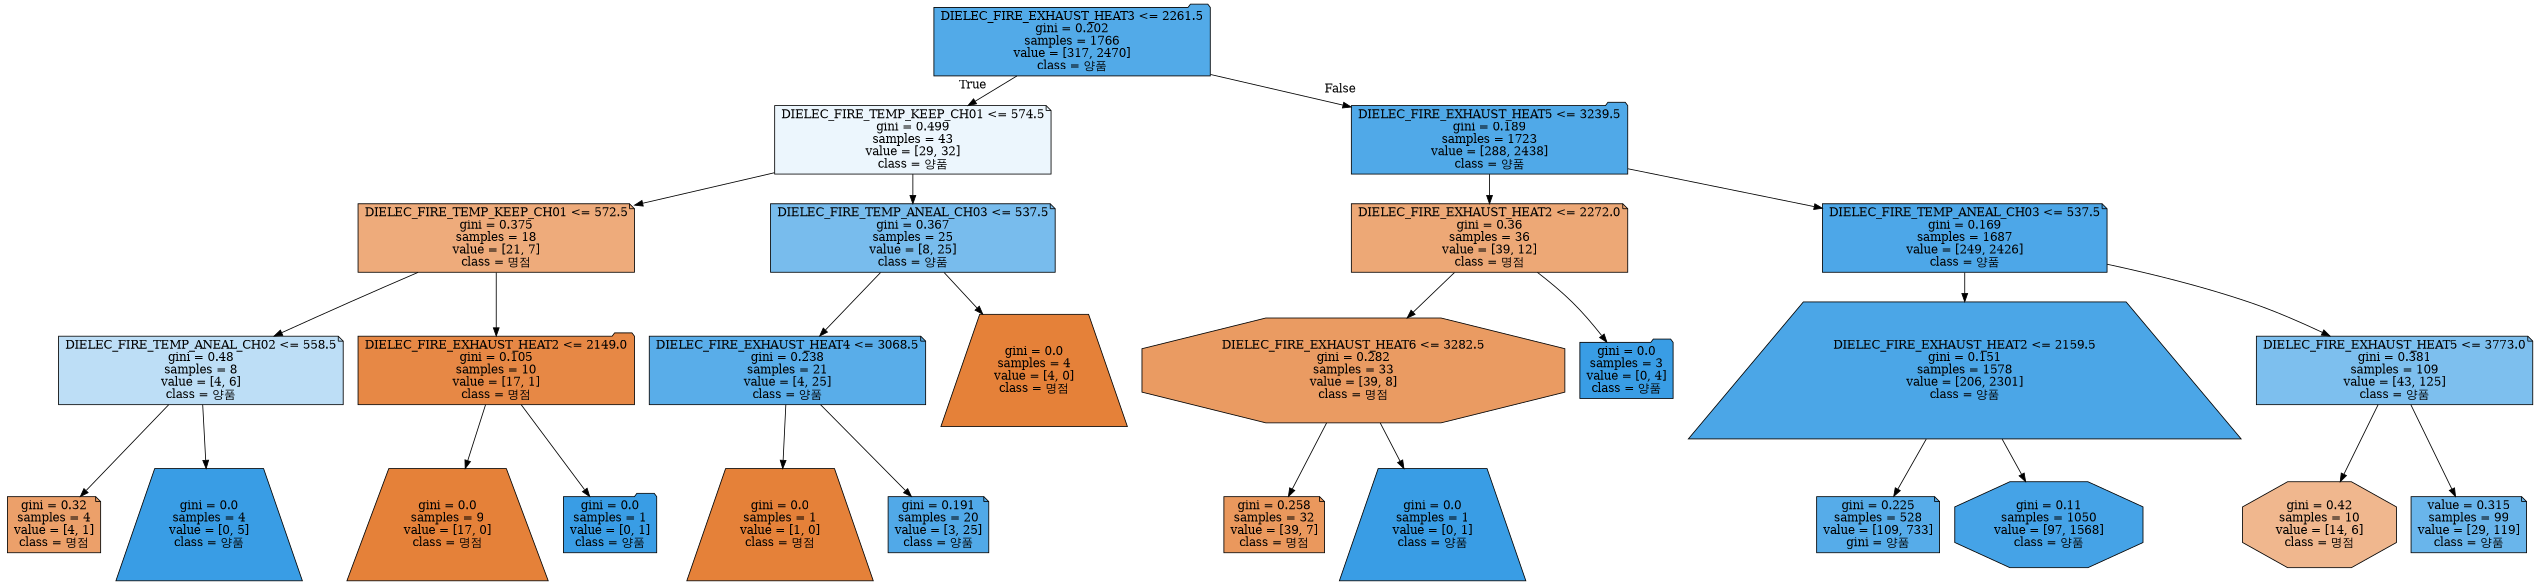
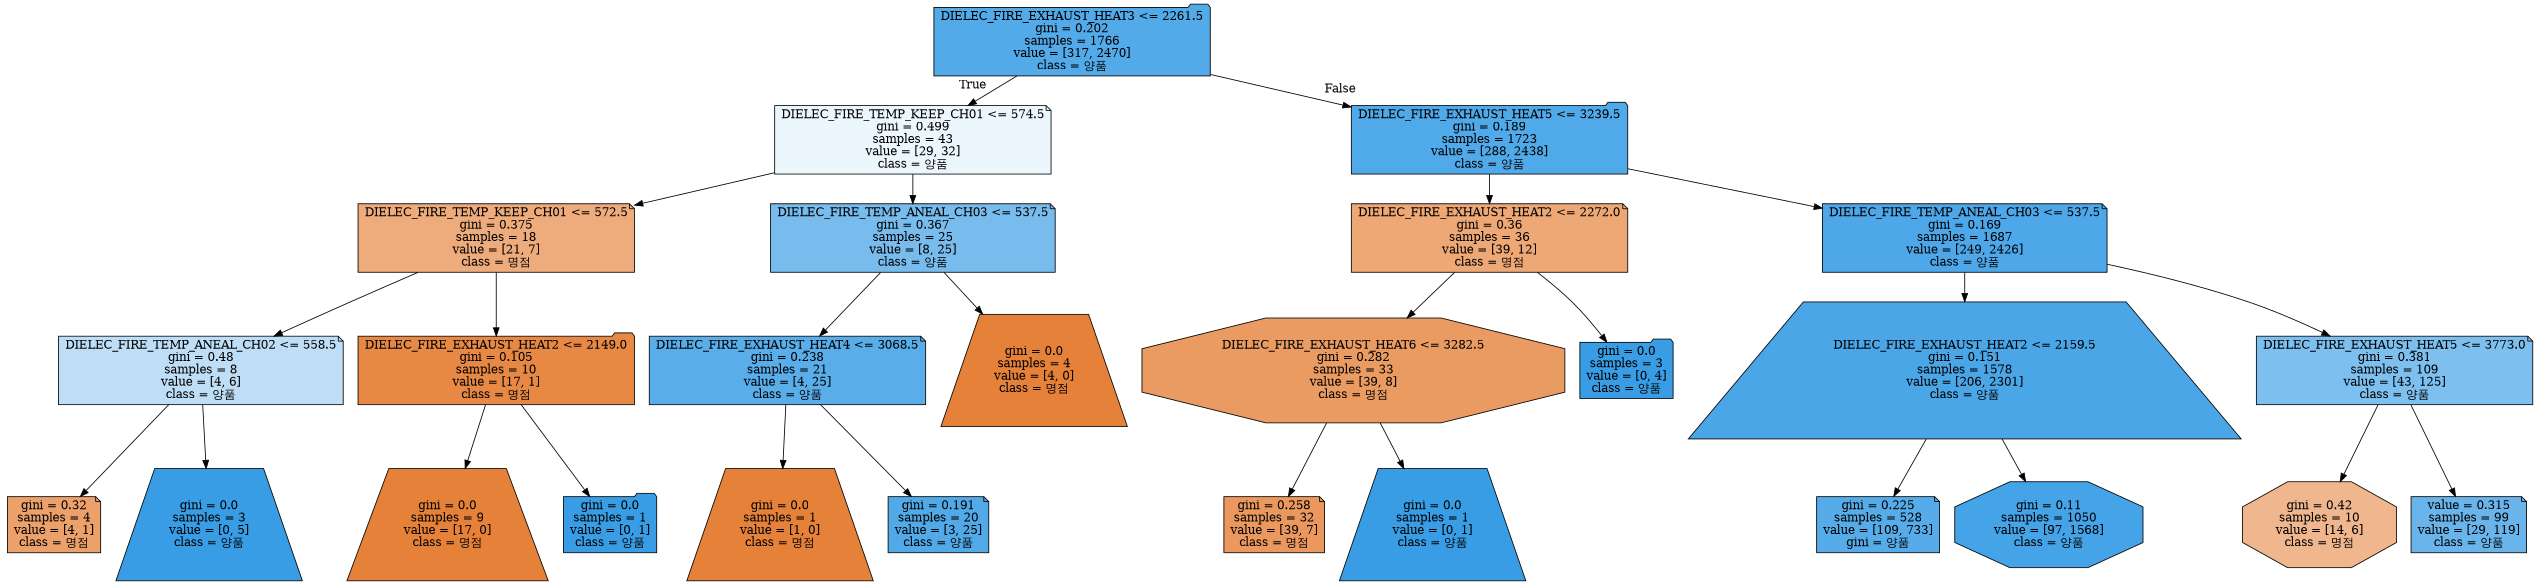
node "gini = 0.0 samples = 4 value = [0, 5] class = 양품": label "gini = 0.0 samples = 4 value = [0, 5] class = 양품" -> "gini = 0.0 samples = 3 value = [0, 5] class = 양품"
